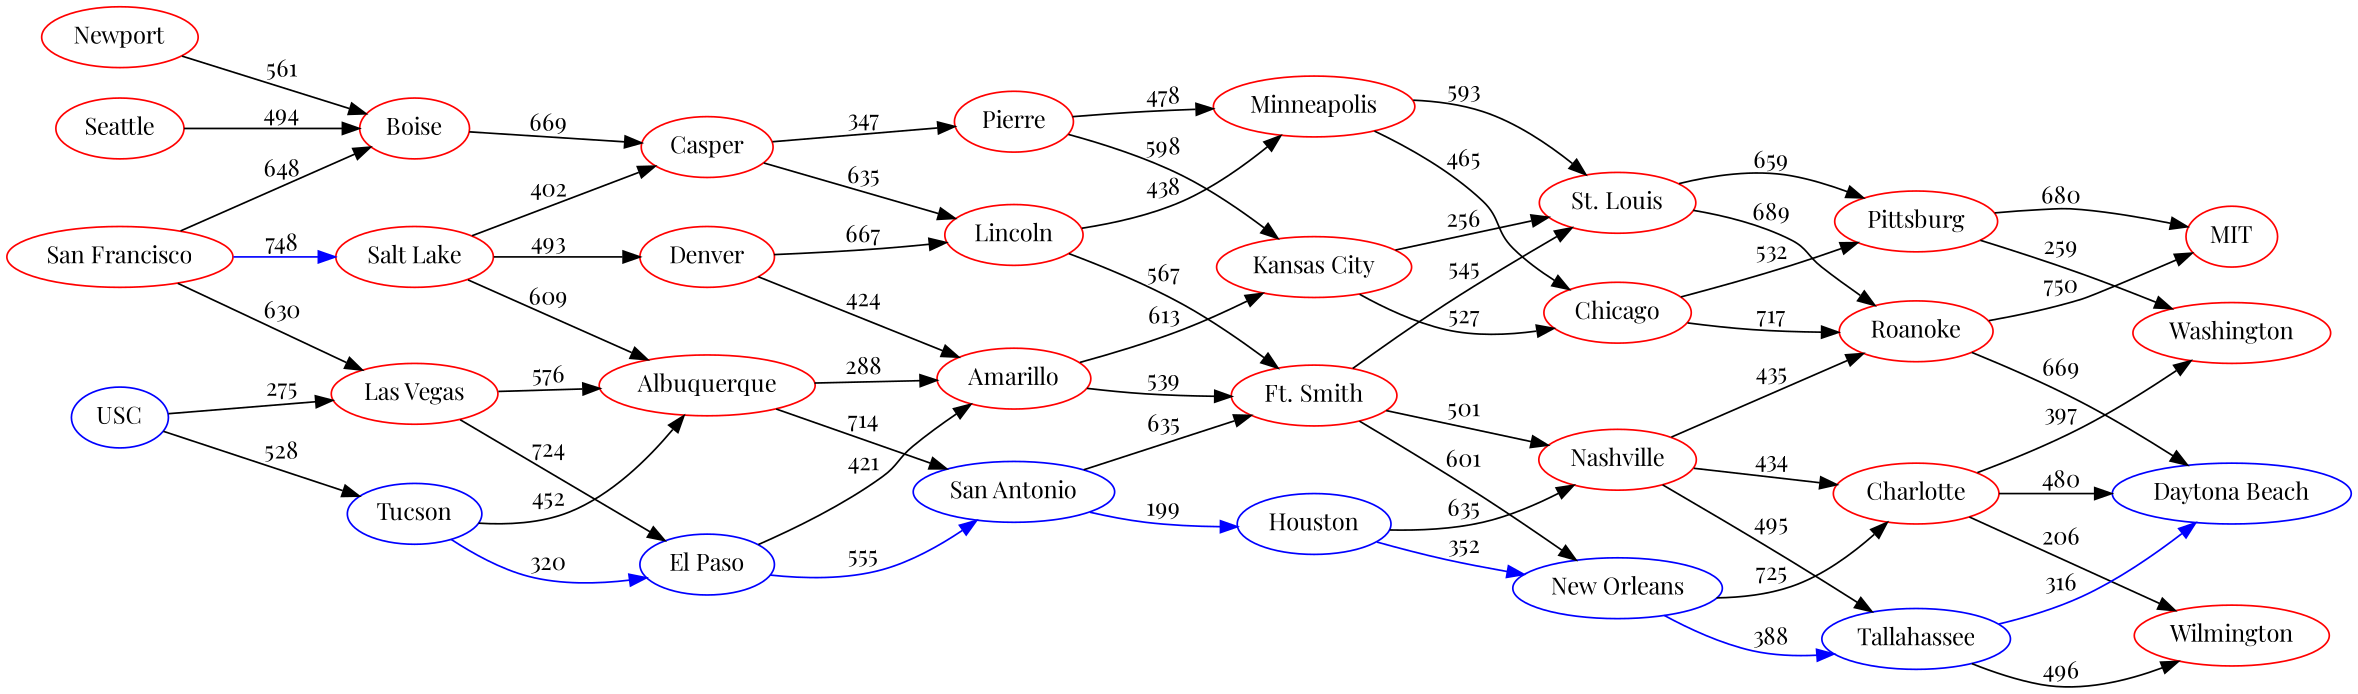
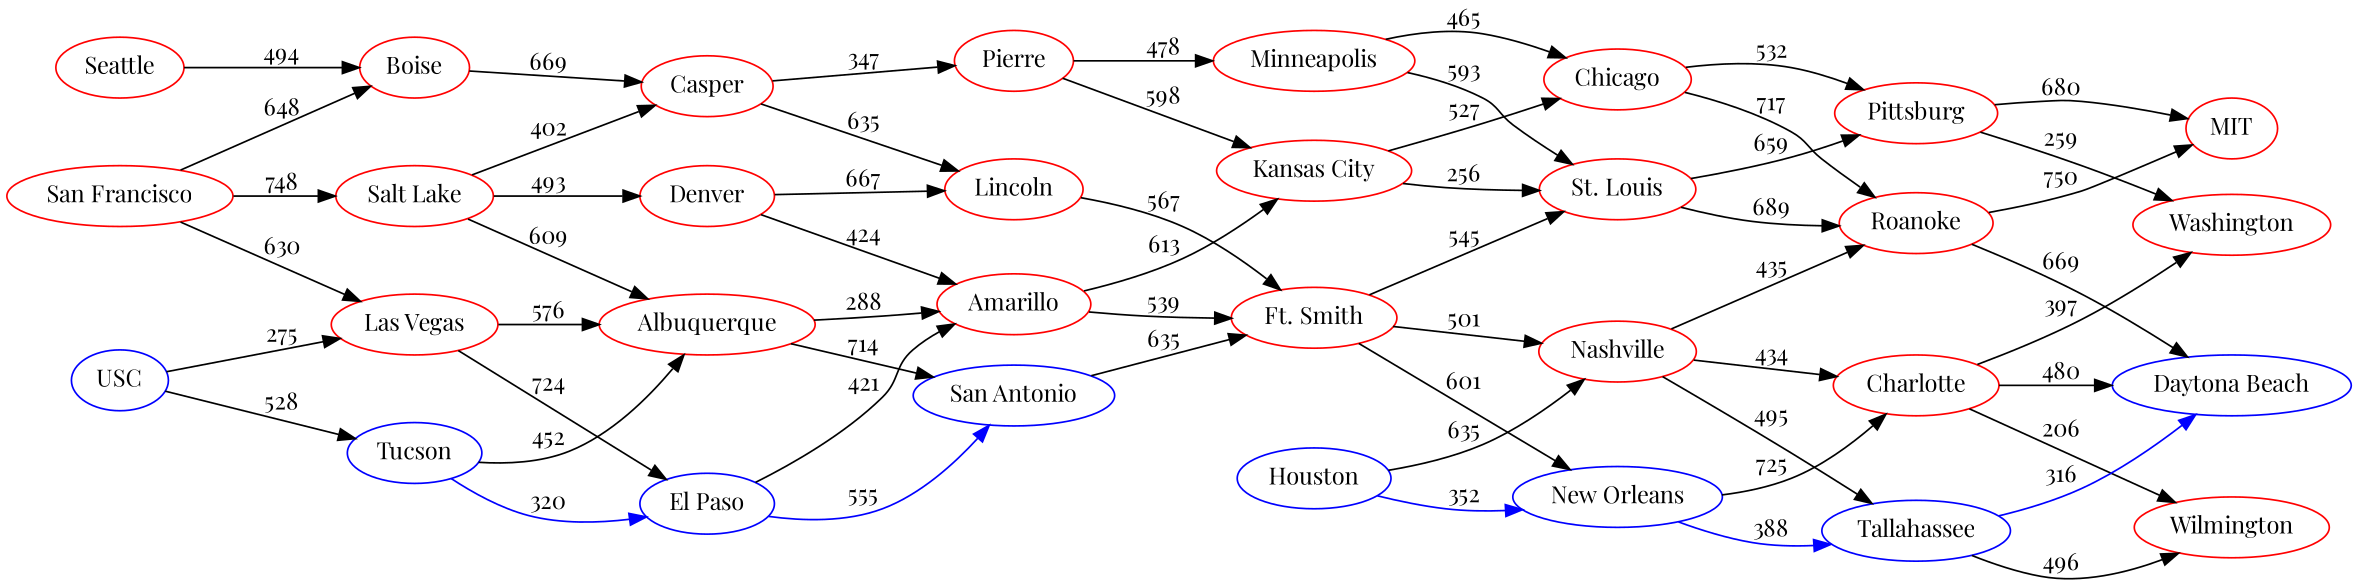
node "Newport": removed
edge "Lincoln" -> "Minneapolis": removed, label "438"
edge "San Francisco" -> "Salt Lake": color blue -> black
edge "San Antonio" -> "Houston": removed, label "199"
